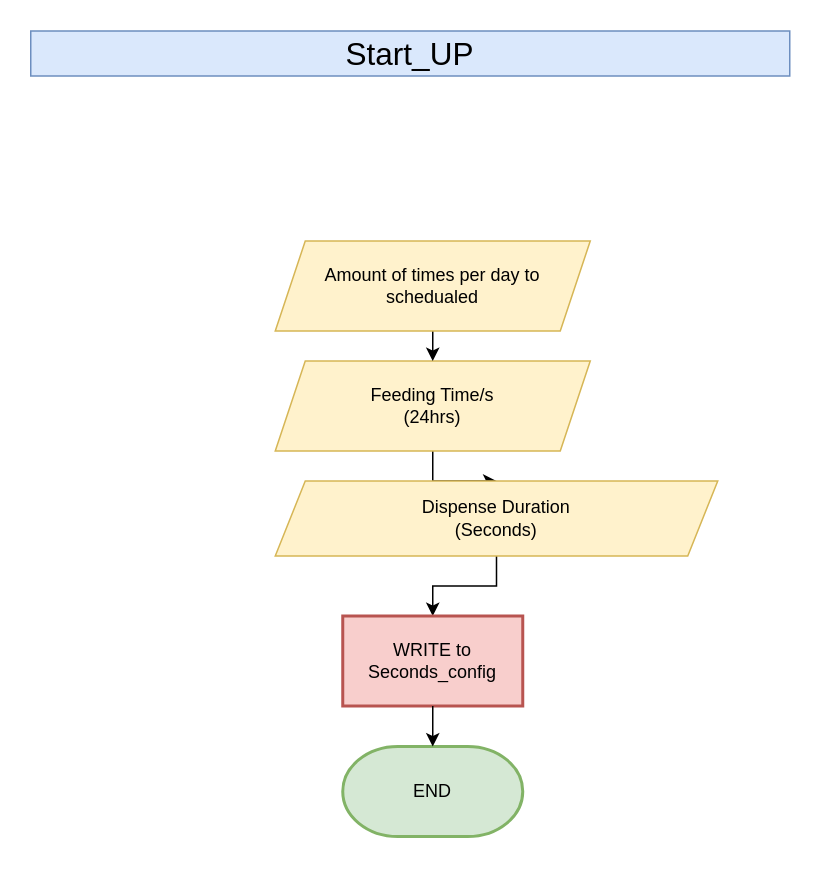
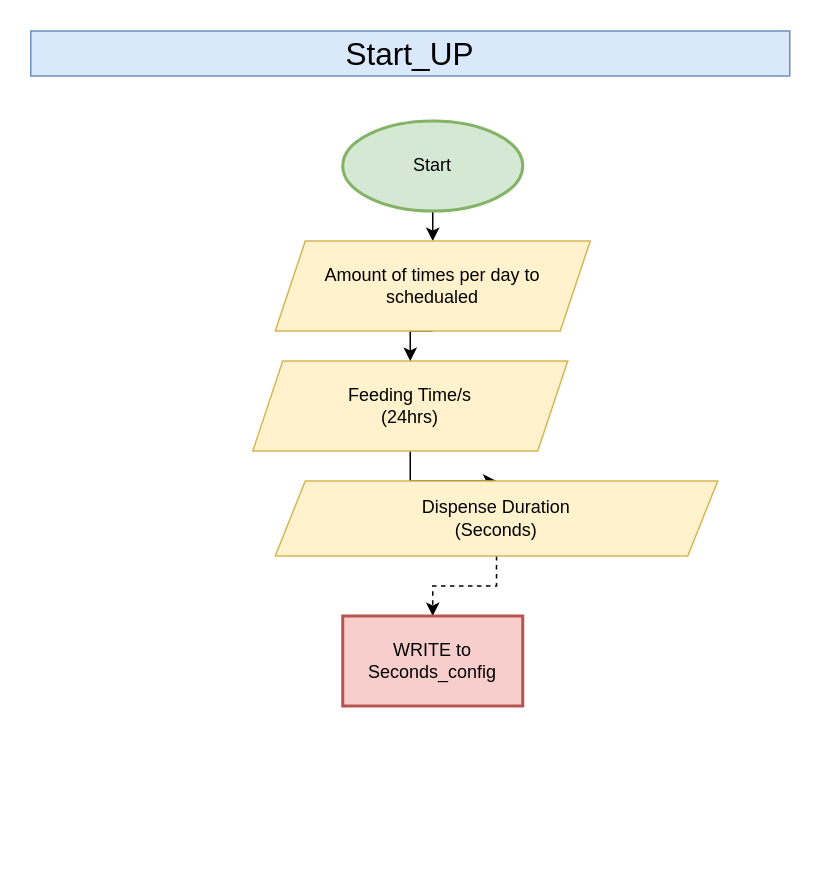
node "Start": added
edge "Start" -> "Amount of times per day to schedualed": added
node "Feeding Time/s (24hrs)": moved (433, 406) -> (410, 406)
edge "Dispense Duration (Seconds)" -> "WRITE to Seconds_config": style solid -> dashed
edge "WRITE to Seconds_config" -> "END": removed
node "END": removed
